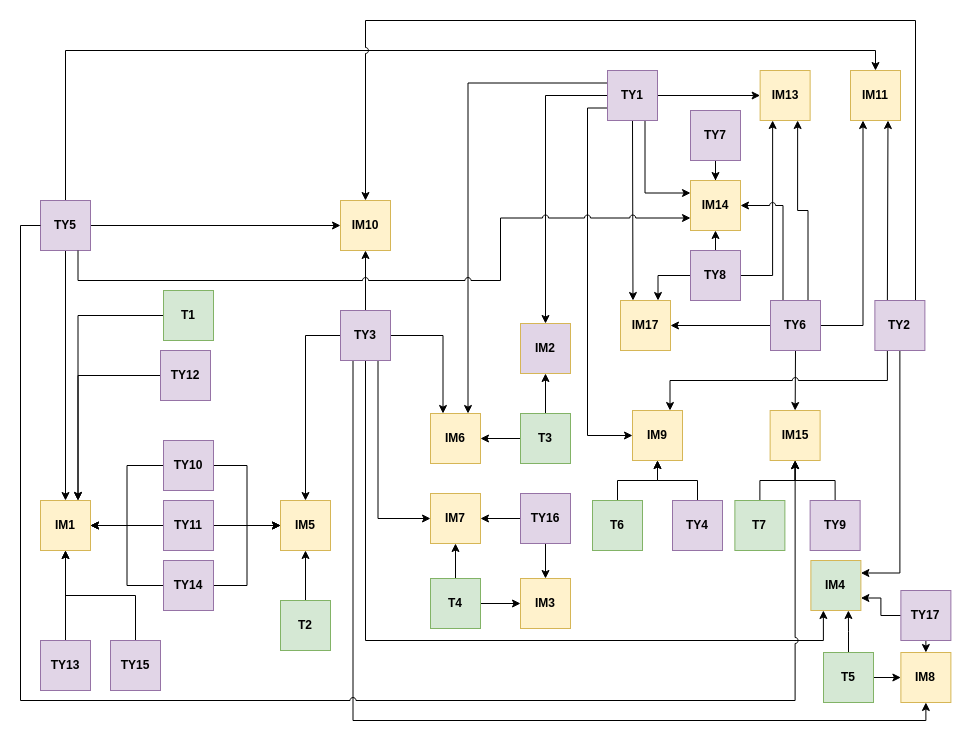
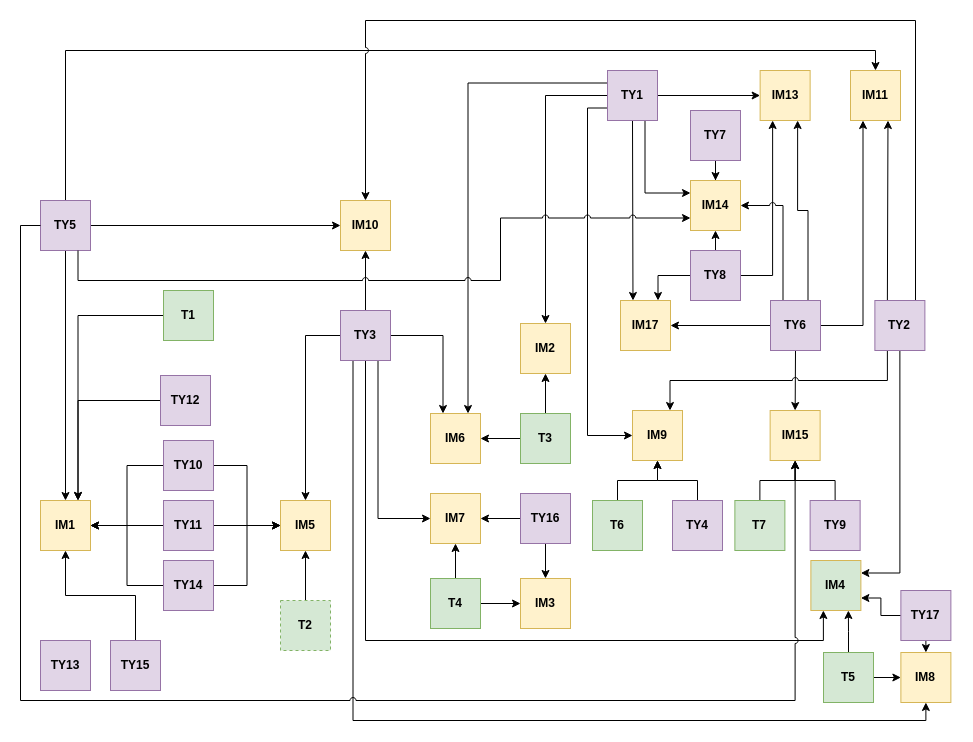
node "IM2": fillcolor #e1d5e7 -> #fff2cc
node "TY12": moved (186, 376) -> (186, 401)
edge "TY13" -> "IM1": removed
node "T2": style solid -> dashed
